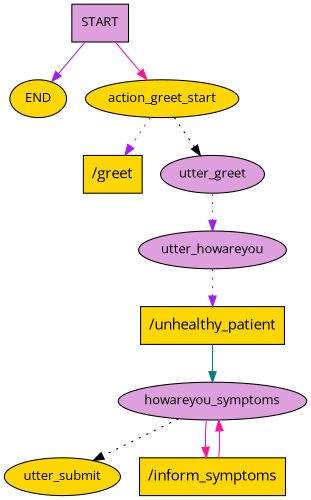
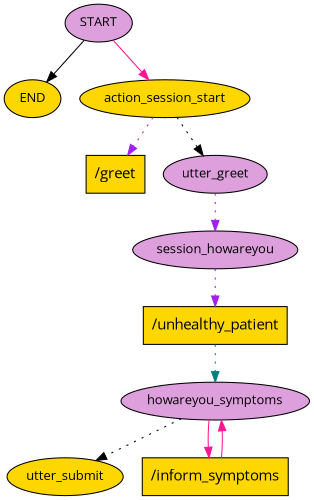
node "START": shape box -> ellipse
edge "START" -> "END": color purple -> black
node "action_greet_start": label "action_greet_start" -> "action_session_start"
node "utter_howareyou": label "utter_howareyou" -> "session_howareyou"
edge "/unhealthy_patient" -> "howareyou_symptoms": style solid -> dotted
